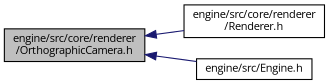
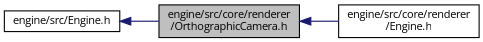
node "engine/src/core/renderer /Renderer.h": label "engine/src/core/renderer /Renderer.h" -> "engine/src/core/renderer /Engine.h"
edge "engine/src/Engine.h" -> "engine/src/core/renderer /OrthographicCamera.h": reversed
